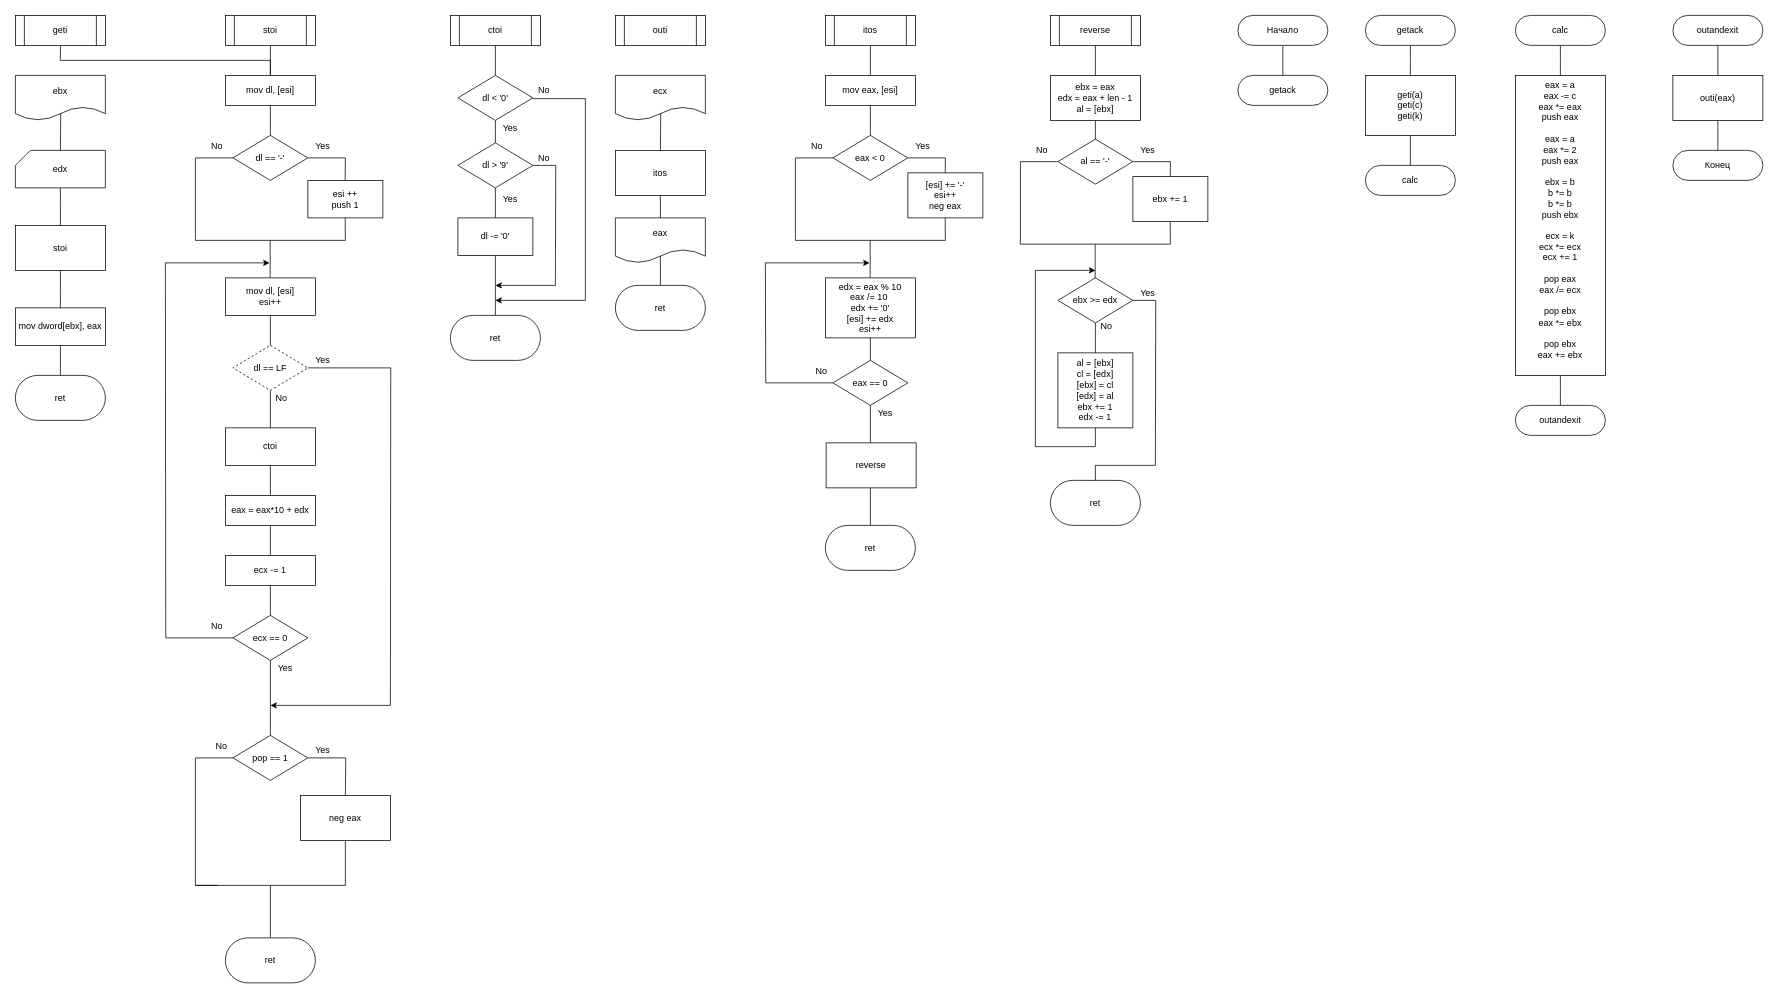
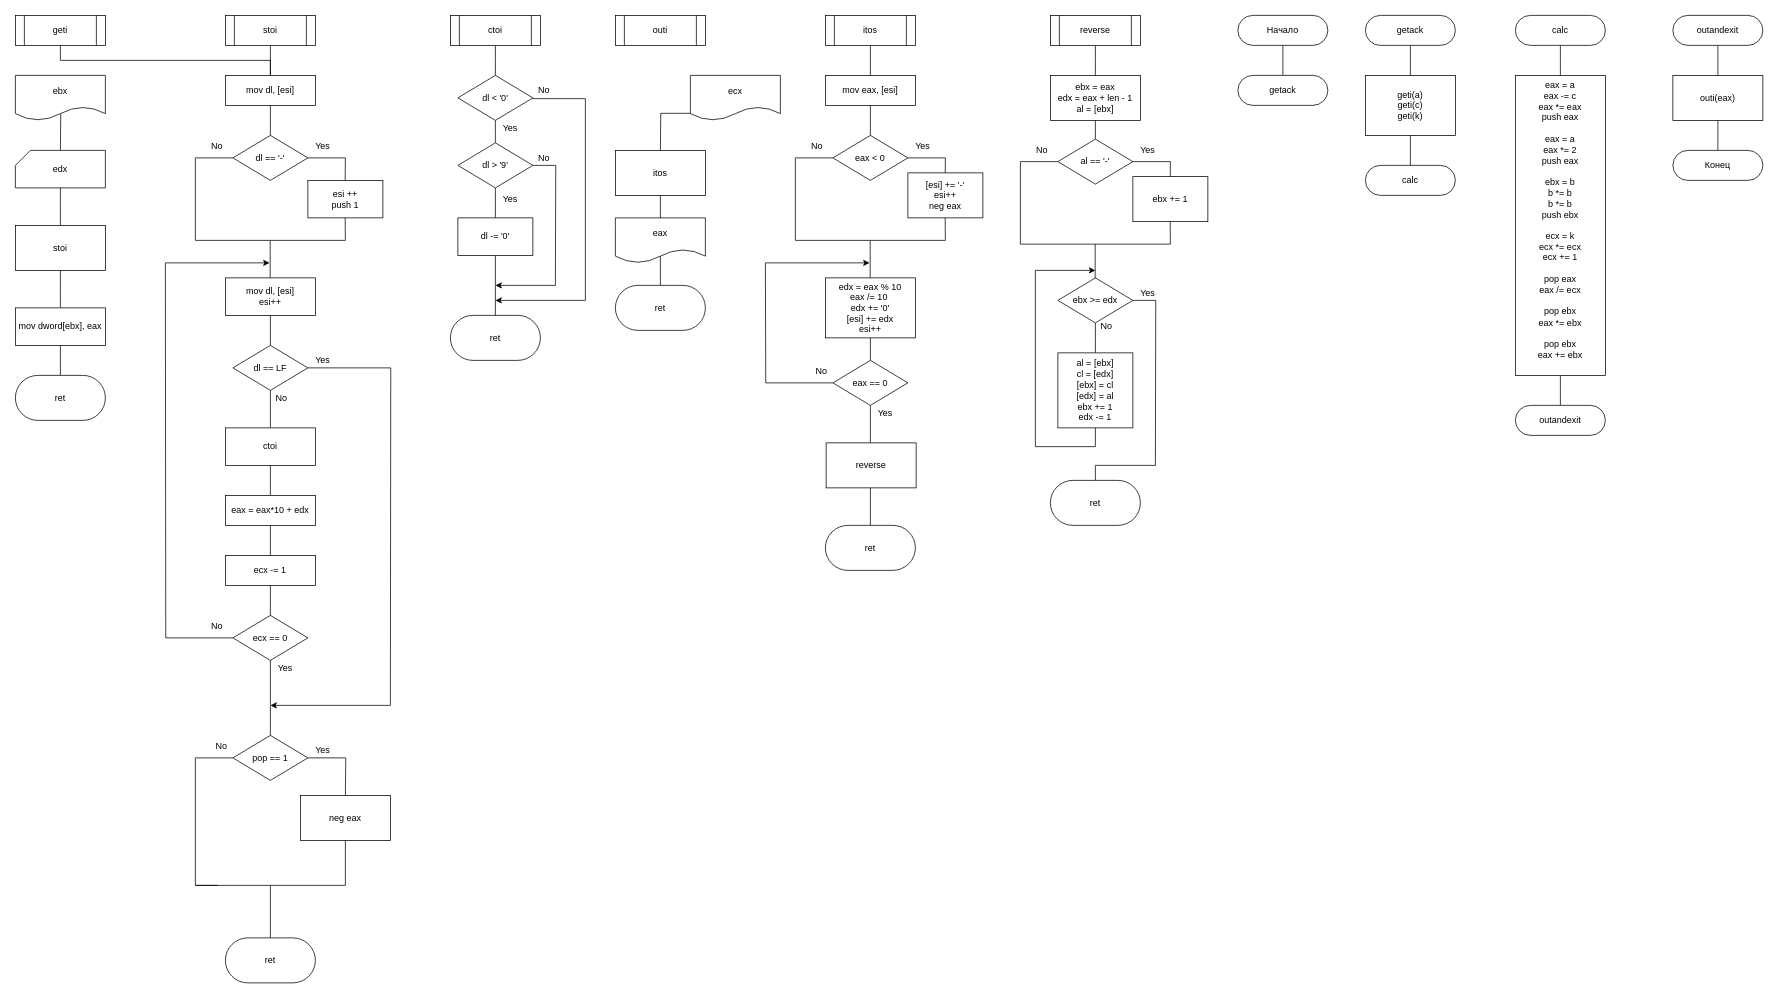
node "ecx": moved (660, 98) -> (735, 98)
node "dl == LF": style dashed -> solid
